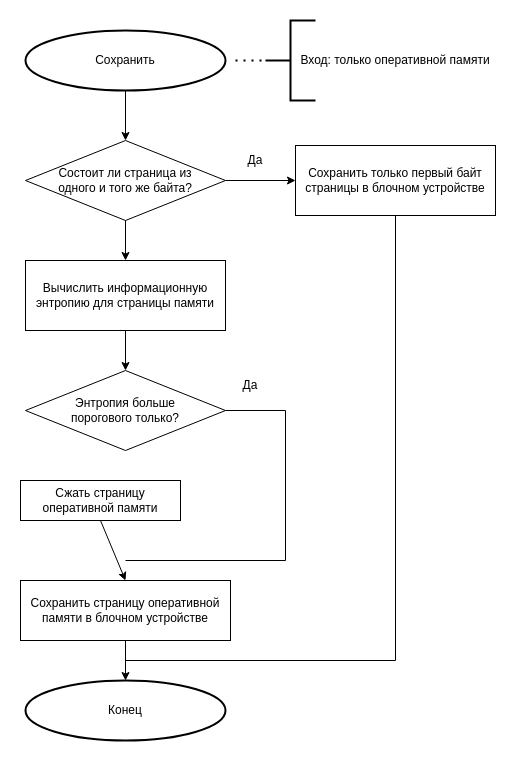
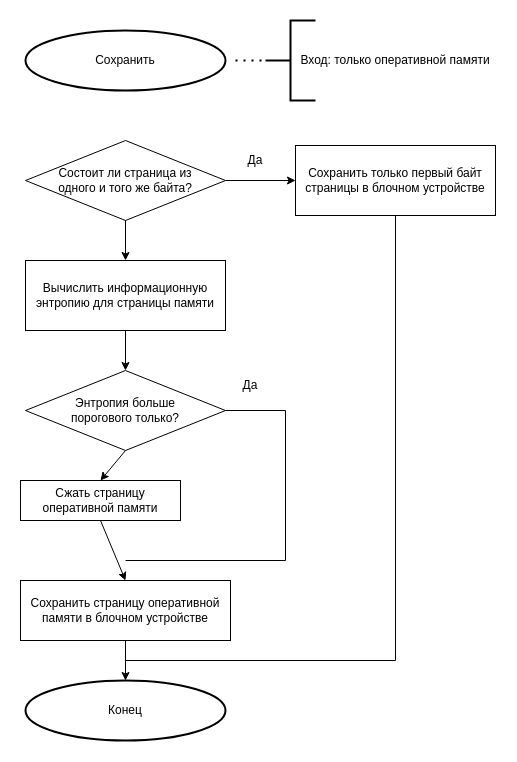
edge "Сохранить" -> "Состоит ли страница из одного и того же байта?": removed
edge "Энтропия больше порогового только?" -> "Сжать страницу оперативной памяти": added
